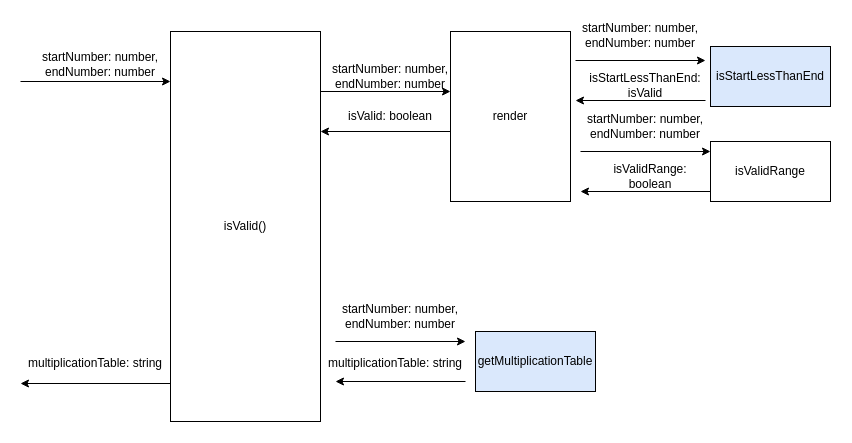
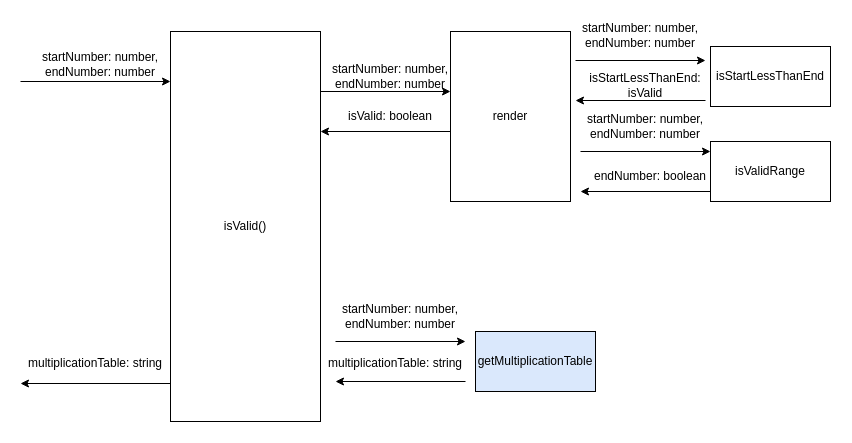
node "isStartLessThanEnd": fillcolor #dae8fc -> #ffffff
node "isValidRange: boolean": label "isValidRange: boolean" -> "endNumber: boolean"
